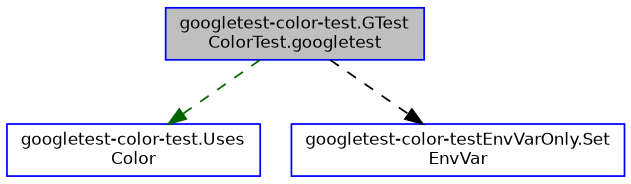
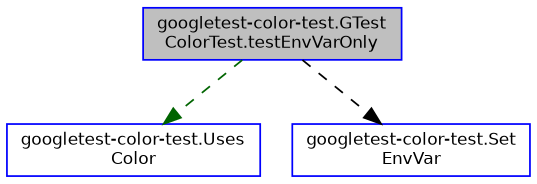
node "googletest-color-test.GTest ColorTest.googletest": label "googletest-color-test.GTest ColorTest.googletest" -> "googletest-color-test.GTest ColorTest.testEnvVarOnly"
node "googletest-color-testEnvVarOnly.Set EnvVar": label "googletest-color-testEnvVarOnly.Set EnvVar" -> "googletest-color-test.Set EnvVar"
